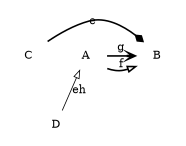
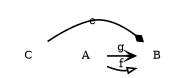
node "D": removed
